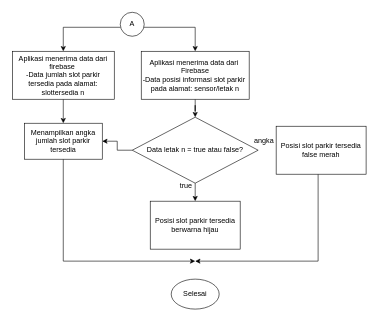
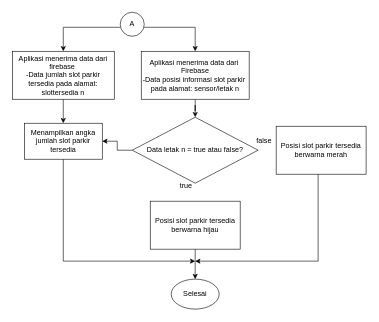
node "angka": label "angka" -> "false"
node "Posisi slot parkir tersedia false merah": label "Posisi slot parkir tersedia false merah" -> "Posisi slot parkir tersedia berwarna merah"
edge "Data letak n = true atau false?" -> "Posisi slot parkir tersedia berwarna hijau": removed
edge "Posisi slot parkir tersedia berwarna hijau" -> "Selesai": added
